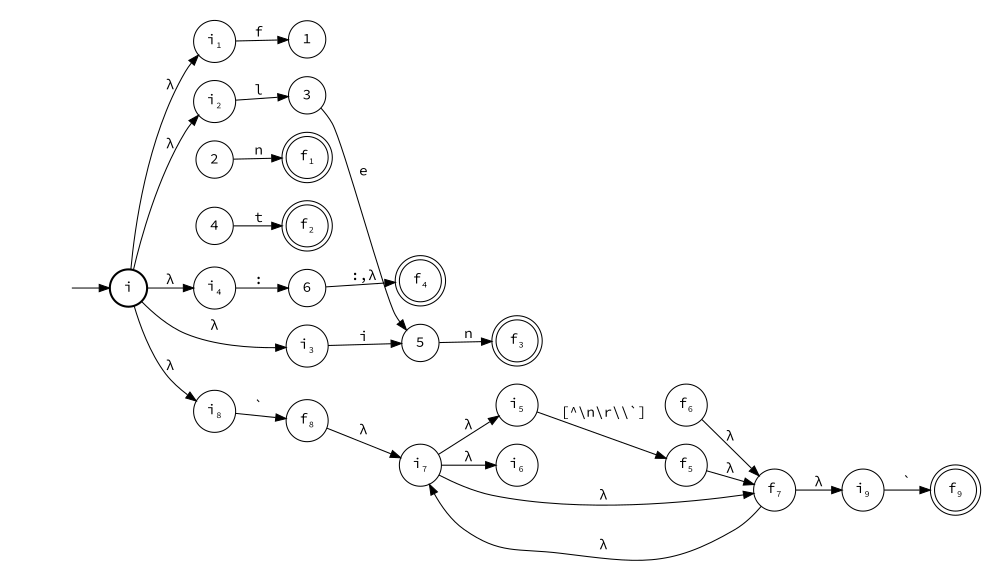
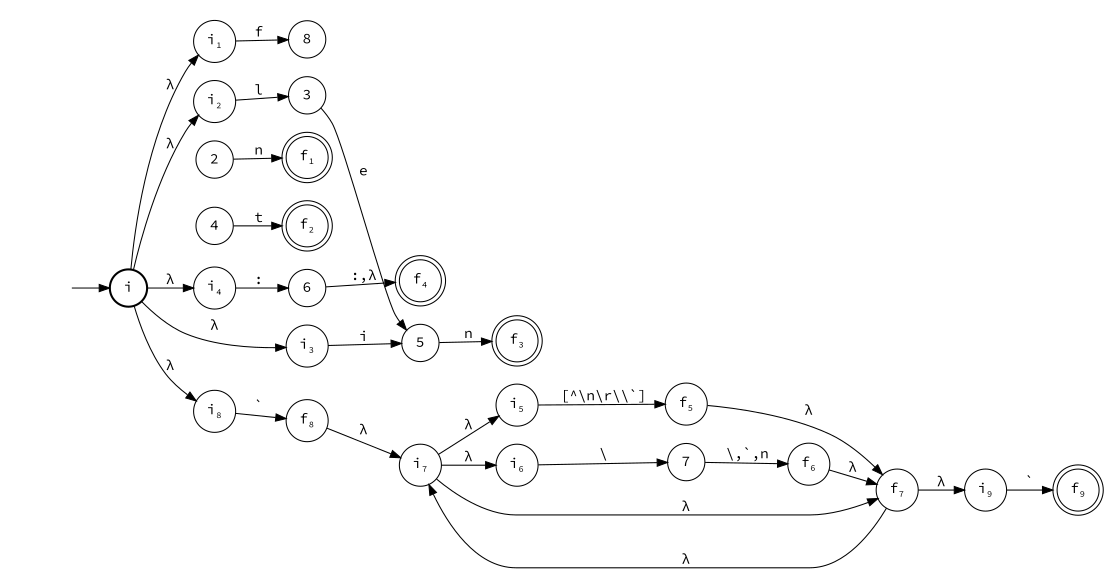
node "1": label "1" -> "8"
node "7": added
